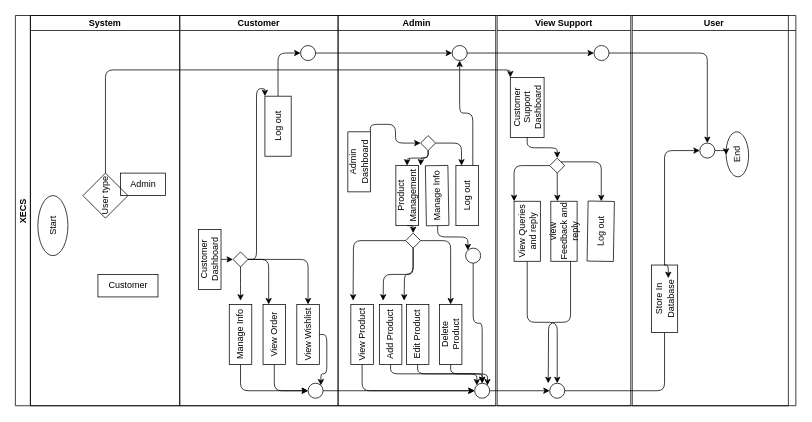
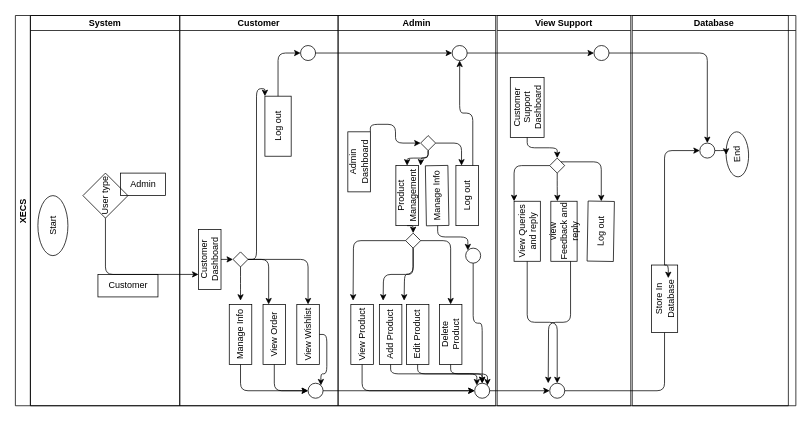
node "User": label "User" -> "Database"
edge "User type" -> "Customer Support Dashboard": removed
edge "User type" -> "Customer Dashboard": added
